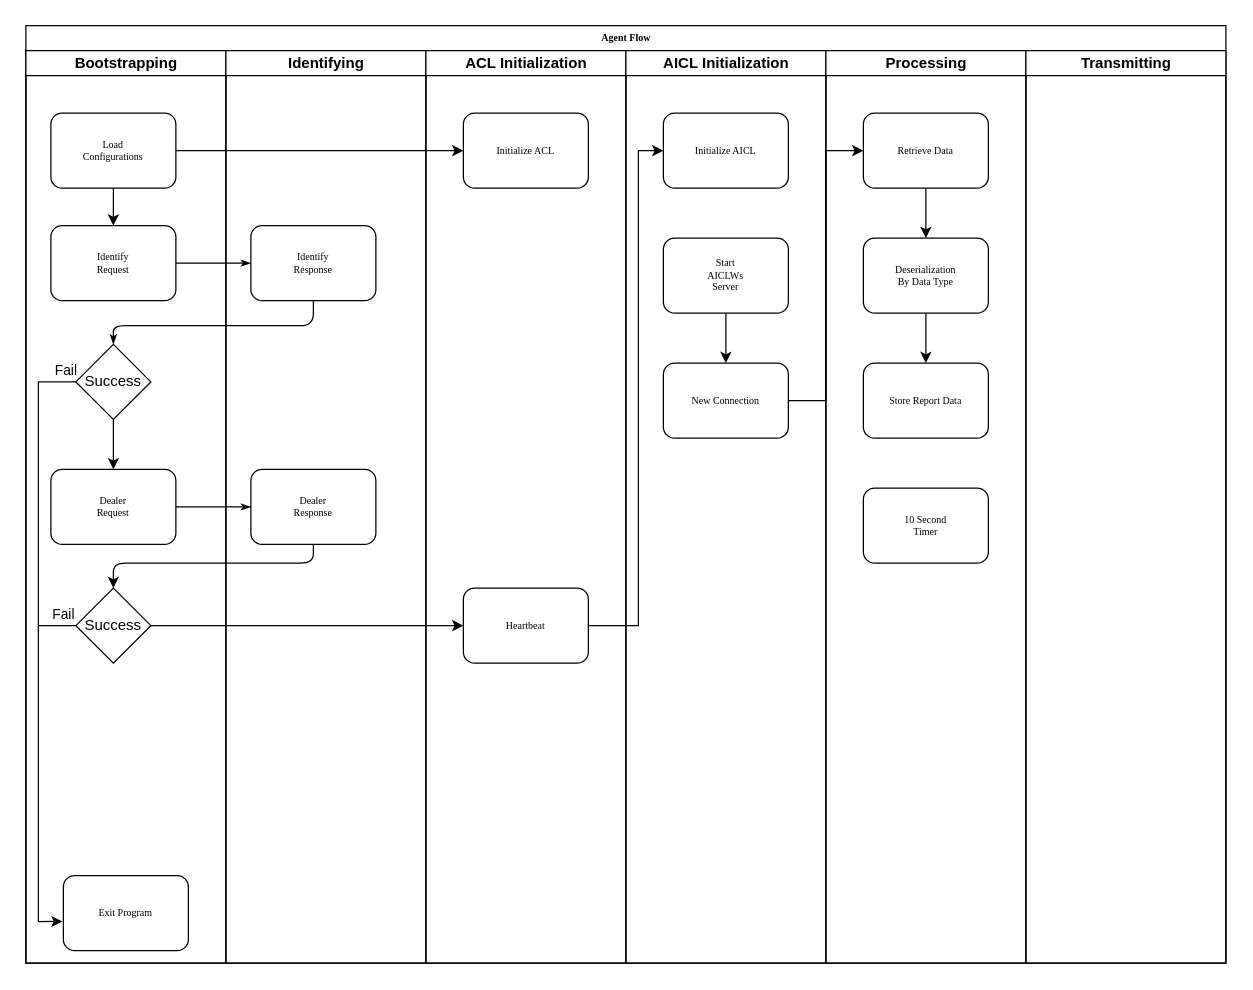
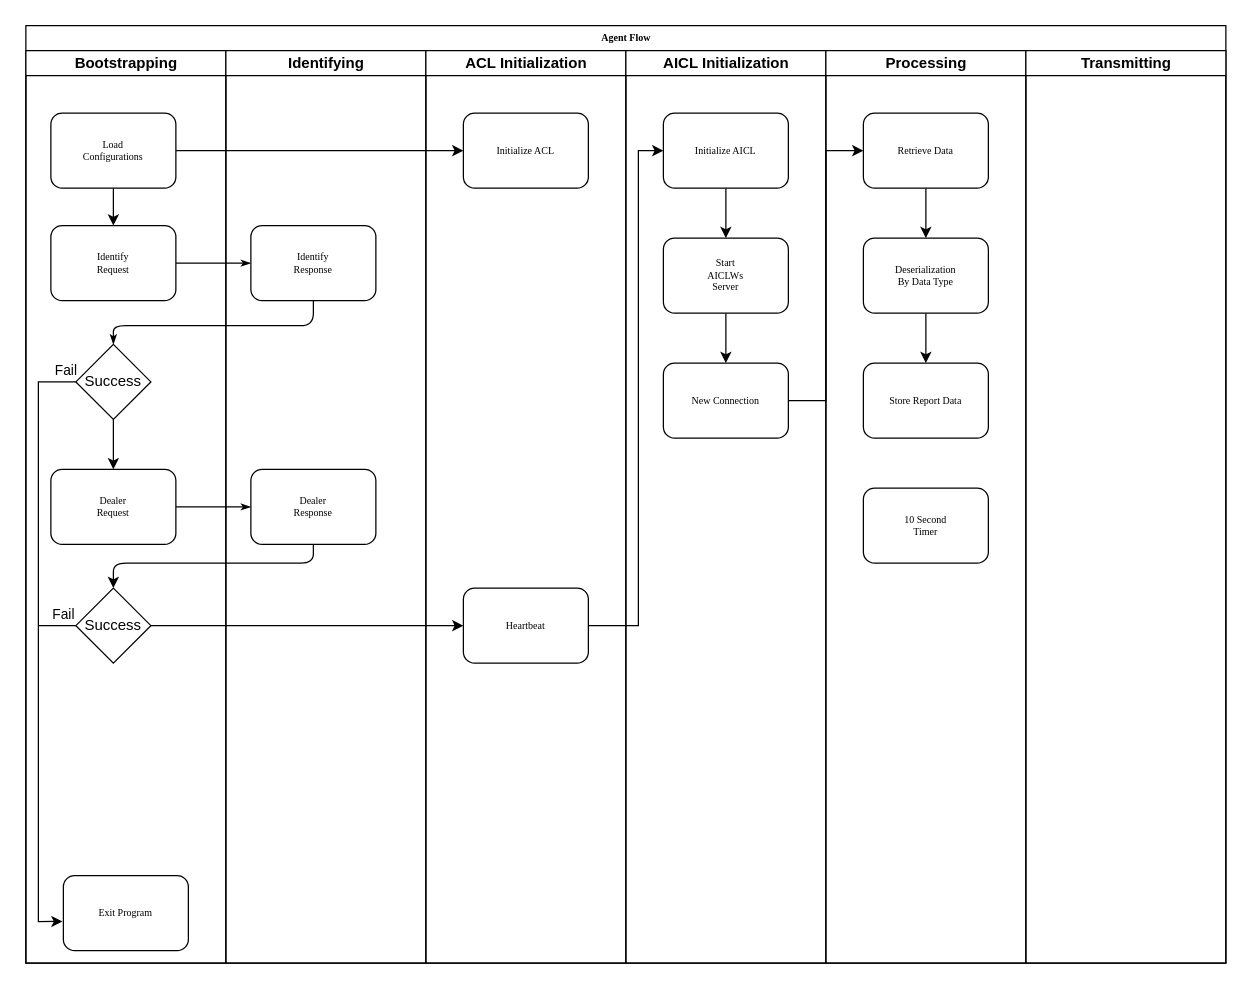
edge "Initialize AICL" -> "Start AICLWs Server": added
